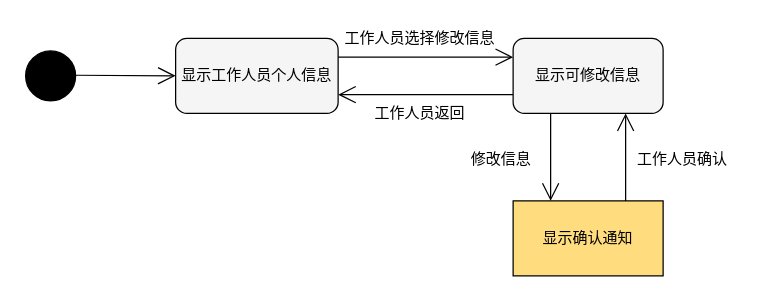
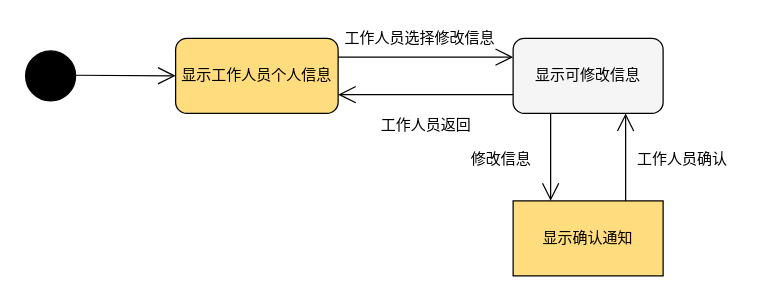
node "显示工作人员个人信息": fillcolor #f5f5f5 -> #ffdc7d
node "工作人员返回": moved (419, 113) -> (426, 126)
